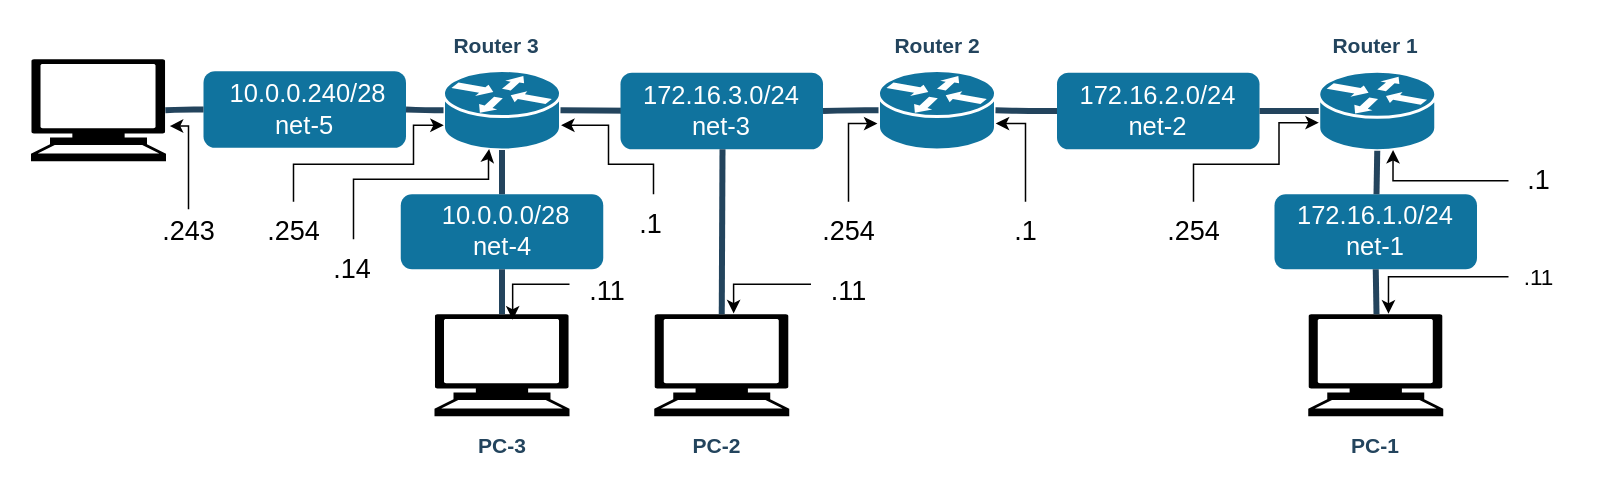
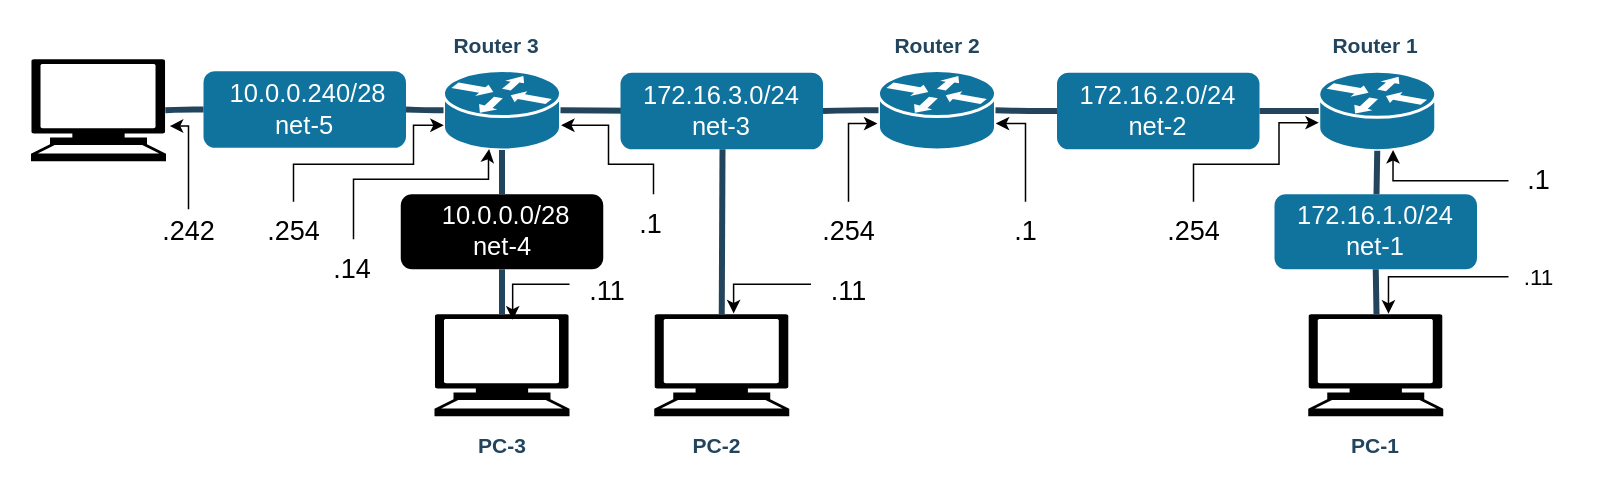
node ".243": label ".243" -> ".242"
node "10.0.0.0/28 net-4": fillcolor #10739e -> #000000
